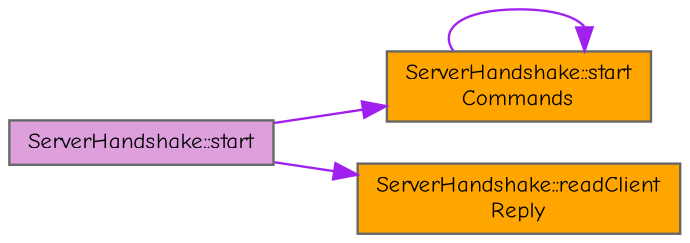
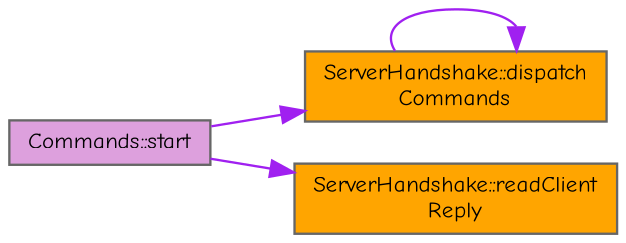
node "ServerHandshake::start Commands": label "ServerHandshake::start Commands" -> "ServerHandshake::dispatch Commands"
node "ServerHandshake::start": label "ServerHandshake::start" -> "Commands::start"
